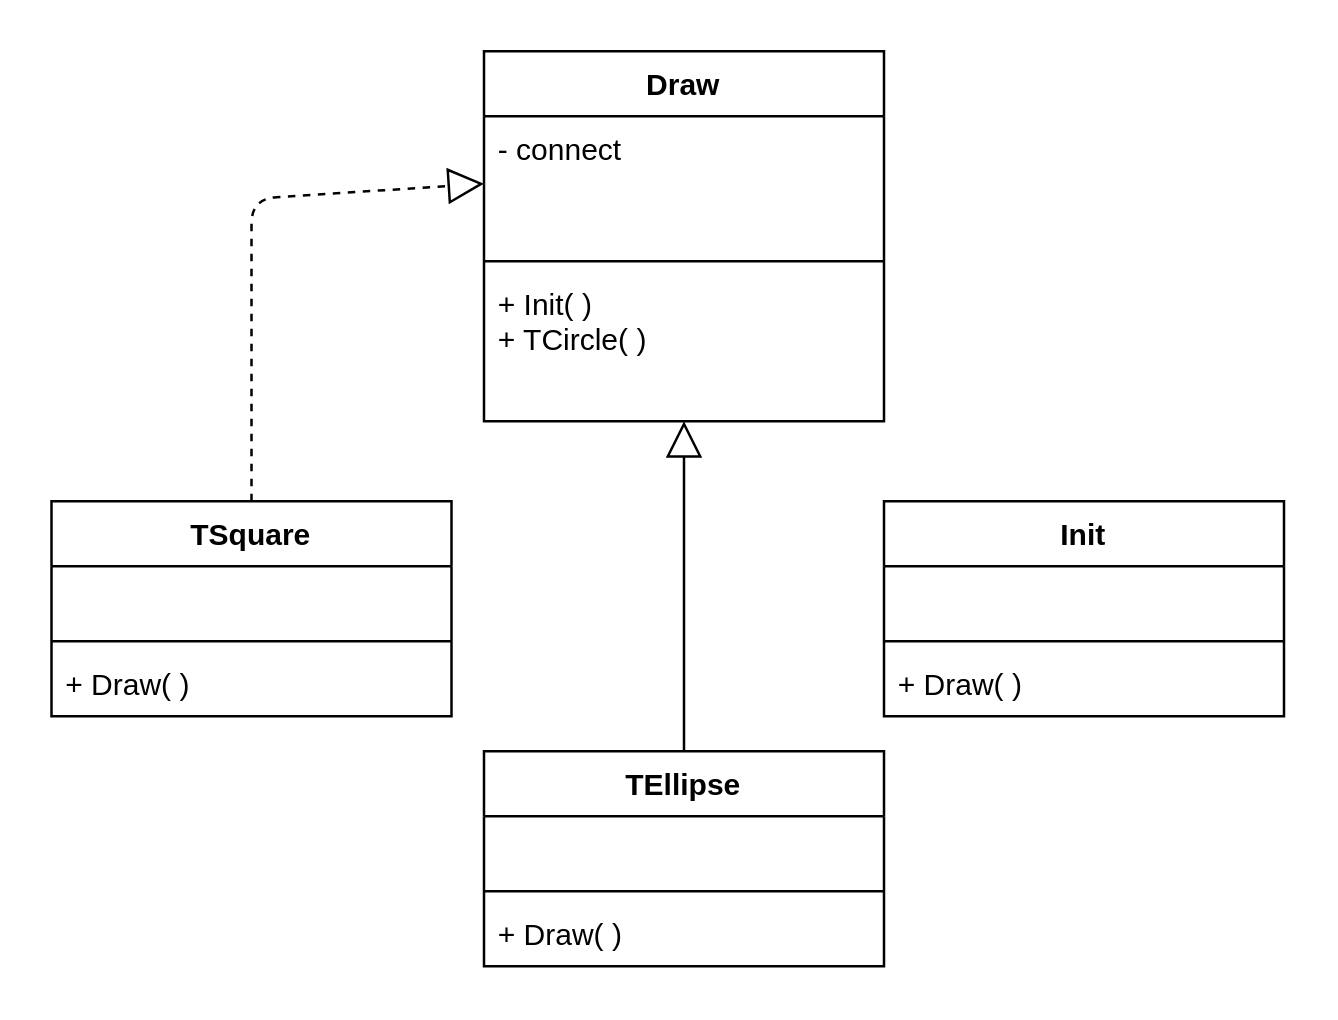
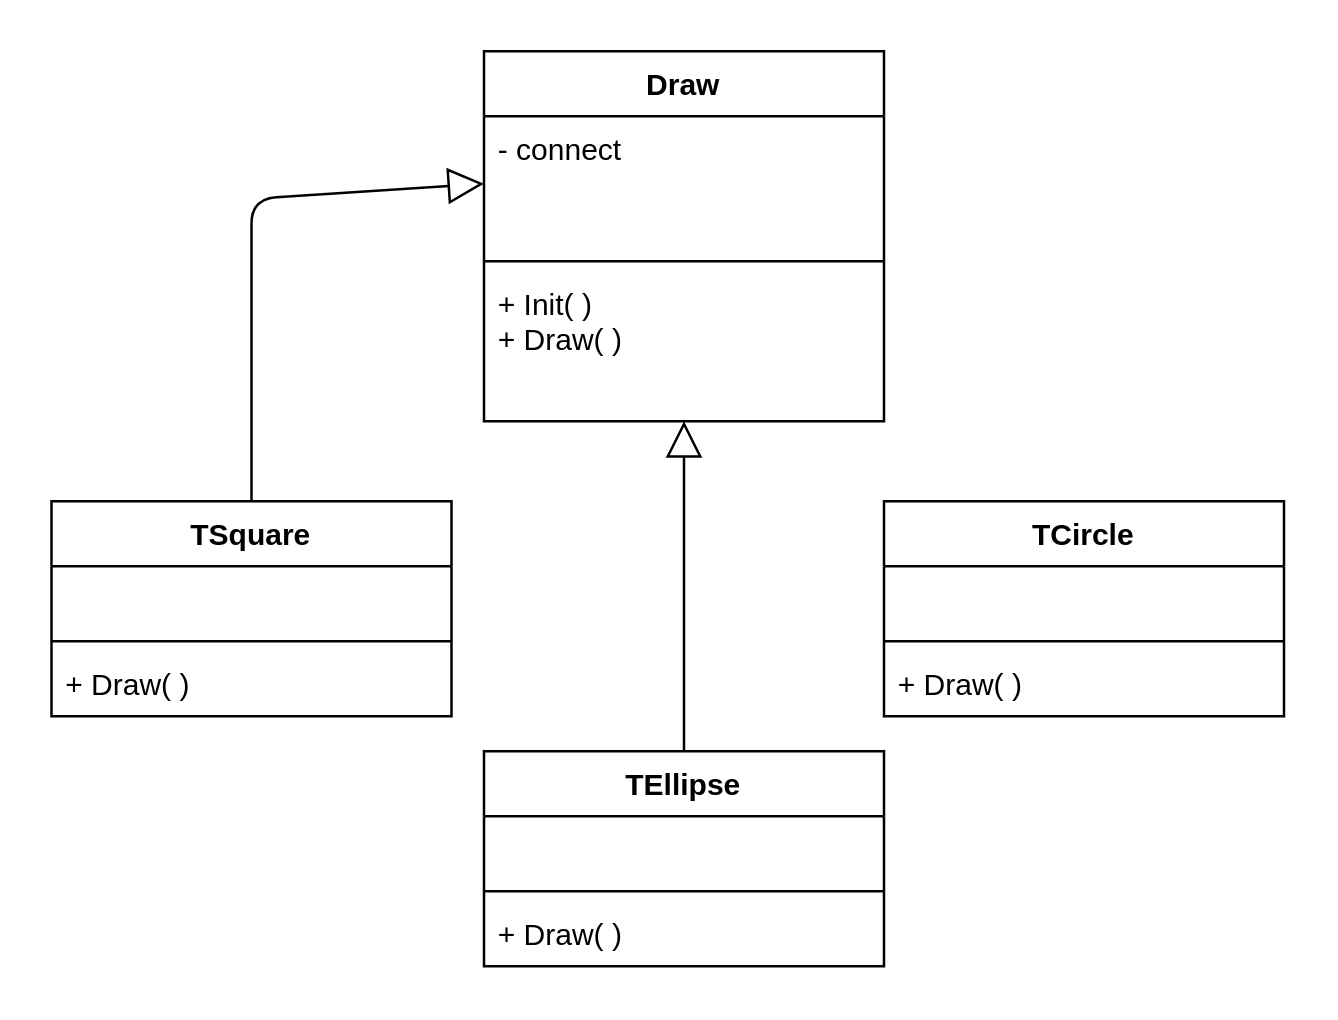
edge "TSquare" -> "- connect": style dashed -> solid
node "+ Init( ) + TCircle( )": label "+ Init( ) + TCircle( )" -> "+ Init( ) + Draw( )"
node "Init": label "Init" -> "TCircle"
